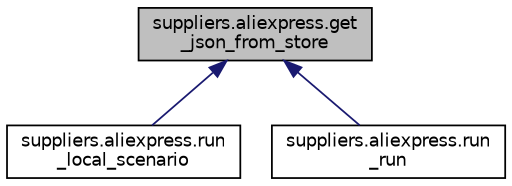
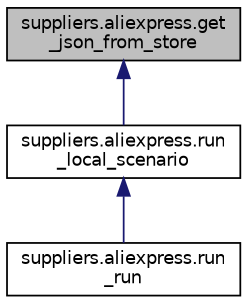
edge "suppliers.aliexpress.run _run" -> "suppliers.aliexpress.get _json_from_store": now "suppliers.aliexpress.run _run" -> "suppliers.aliexpress.run _local_scenario"
